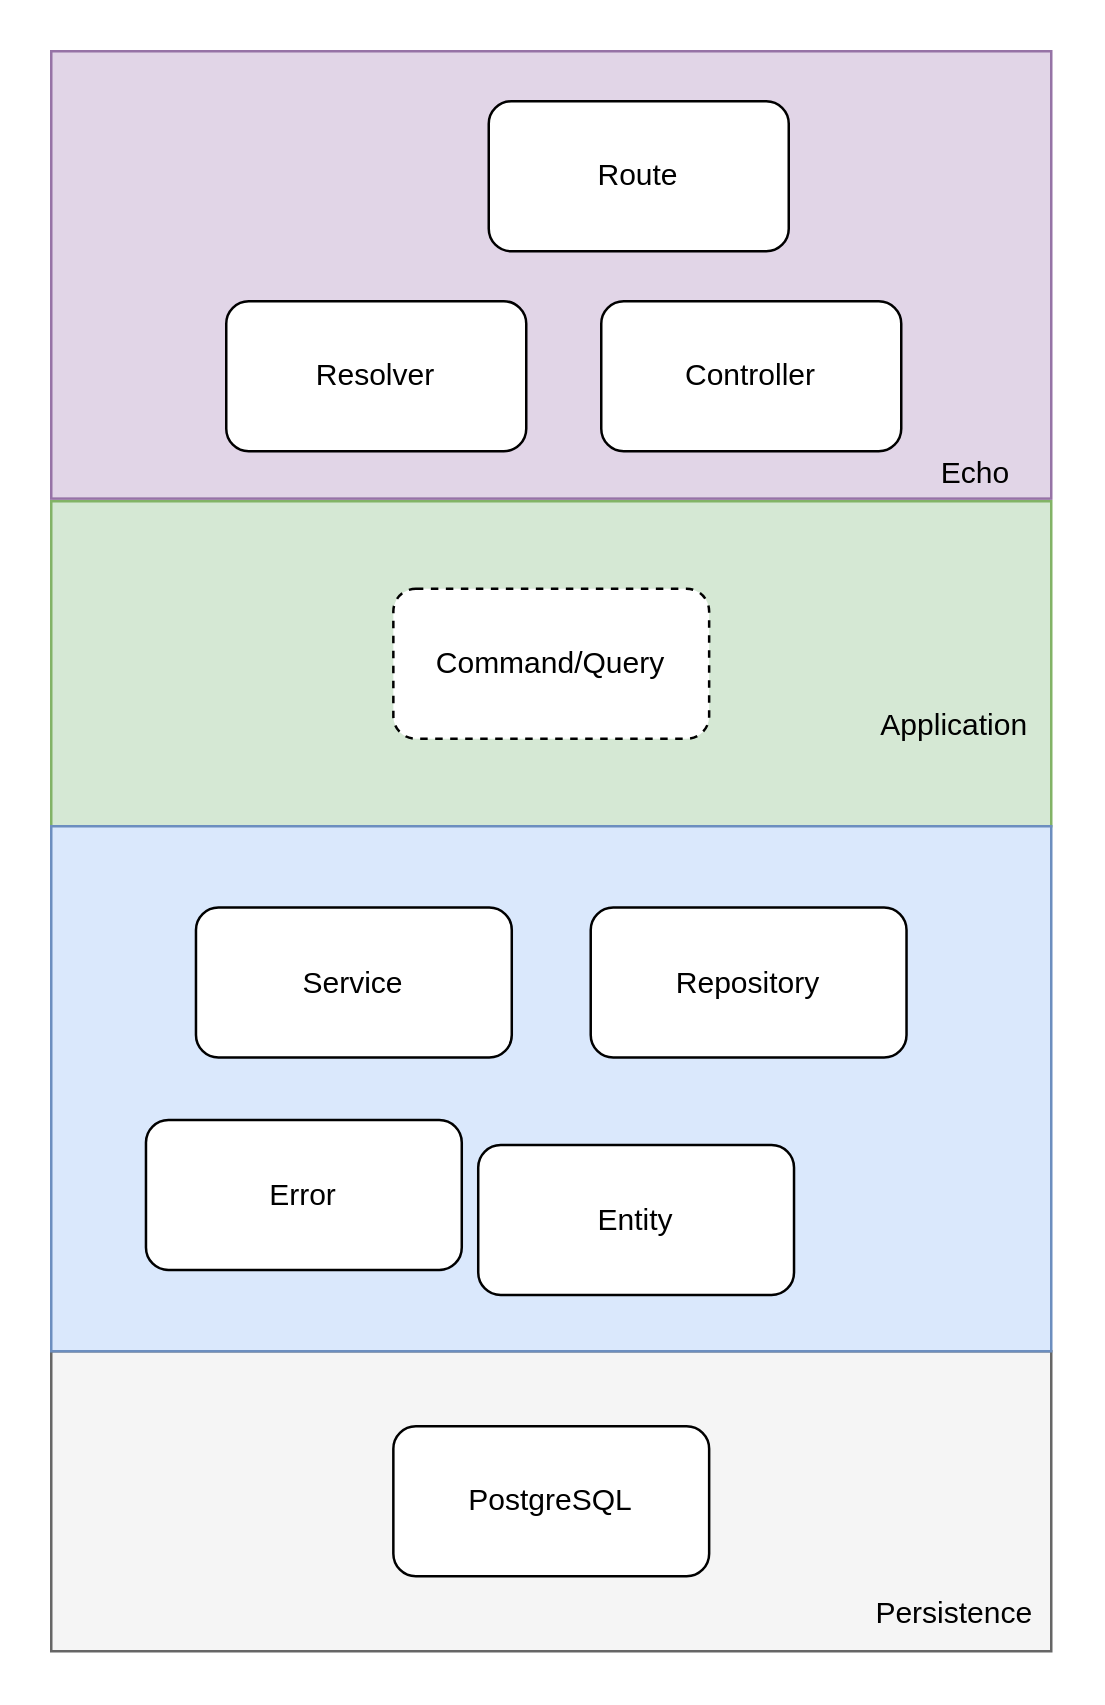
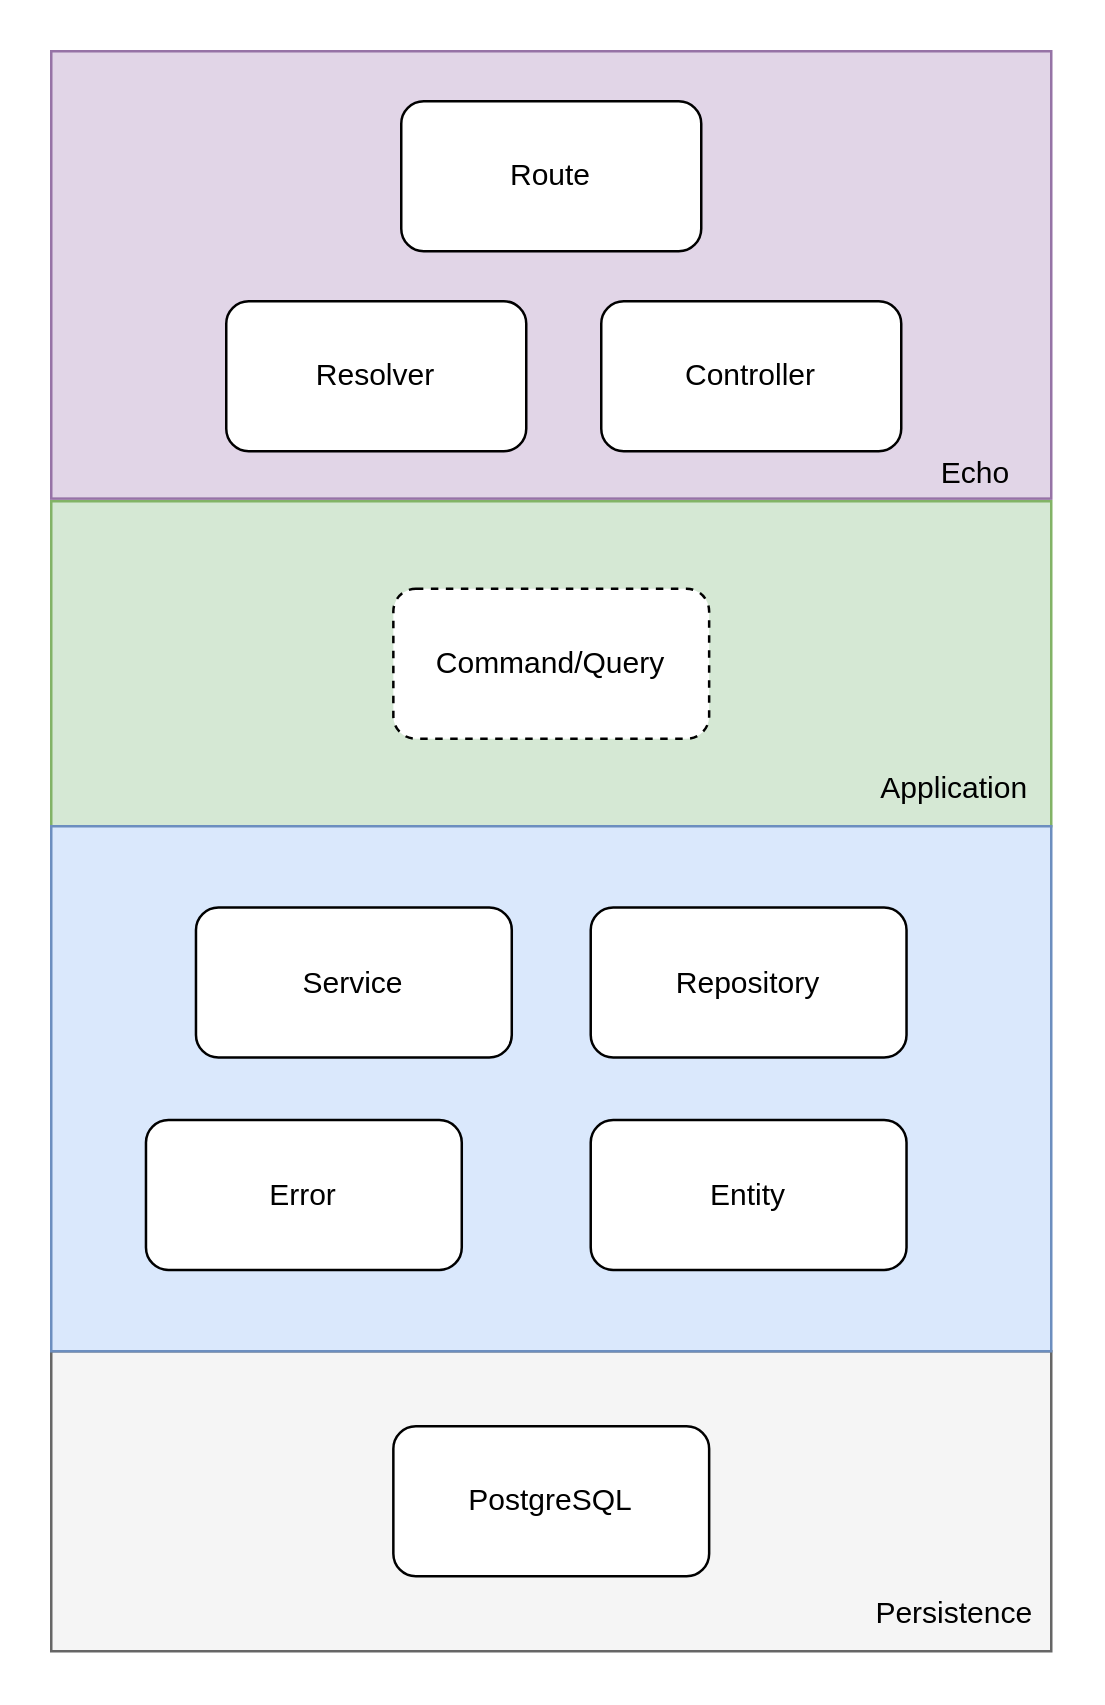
node "Route": moved (639, 176) -> (551, 176)
node "Application": moved (955, 726) -> (955, 789)
node "Entity": moved (636, 1220) -> (749, 1195)
